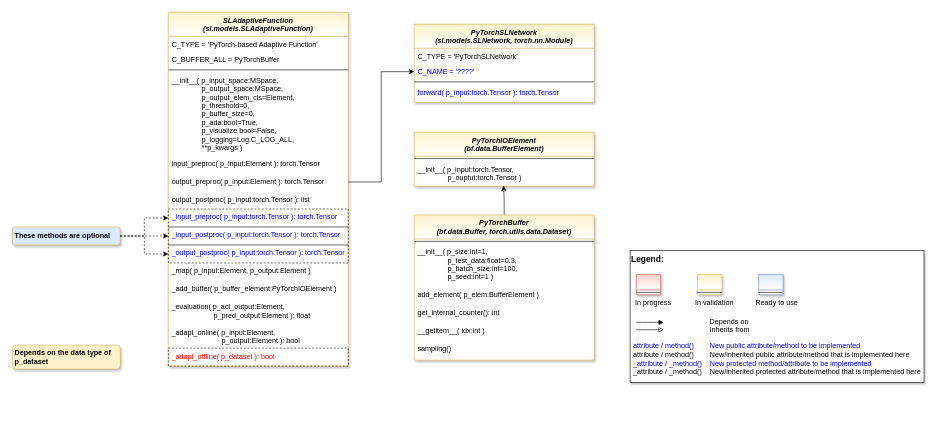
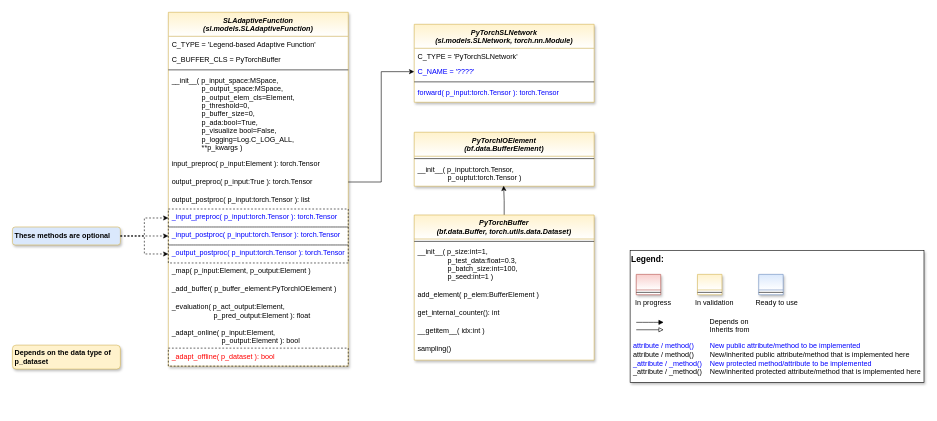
node "C_TYPE = 'PyTorch-based Adaptive Function'": label "C_TYPE = 'PyTorch-based Adaptive Function'" -> "C_TYPE = 'Legend-based Adaptive Function'"
node "C_BUFFER_ALL = PyTorchBuffer": label "C_BUFFER_ALL = PyTorchBuffer" -> "C_BUFFER_CLS = PyTorchBuffer"
node "output_preproc( p_input:Element ): torch.Tensor": label "output_preproc( p_input:Element ): torch.Tensor" -> "output_preproc( p_input:True ): torch.Tensor"
